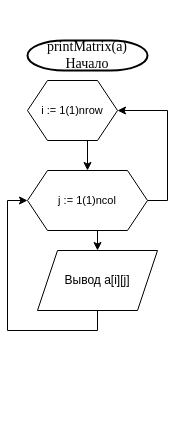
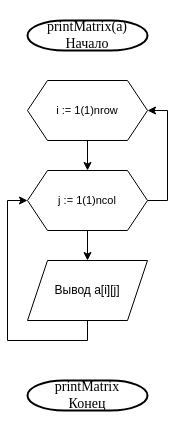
node "printMatrix(a) Начало": moved (88, 56) -> (88, 36)
node "i := 1(1)nrow": size 90x60 -> 120x60
node "Вывод a[i][j]": moved (98, 281) -> (88, 291)
node "printMatrix Конец": added
